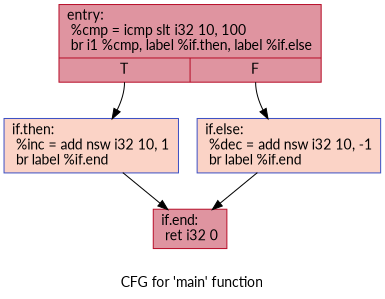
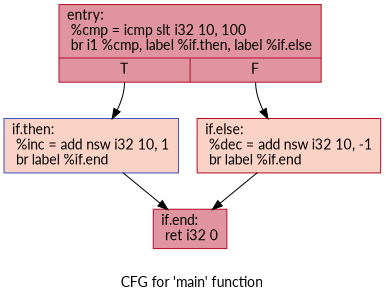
node "if.else:": color #3d50c3ff -> #b70d28ff
